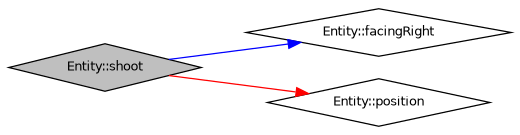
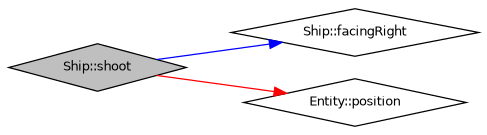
node "Entity::facingRight": label "Entity::facingRight" -> "Ship::facingRight"
node "Entity::shoot": label "Entity::shoot" -> "Ship::shoot"
